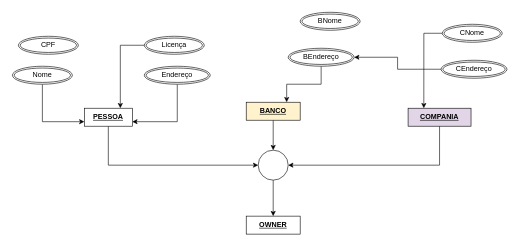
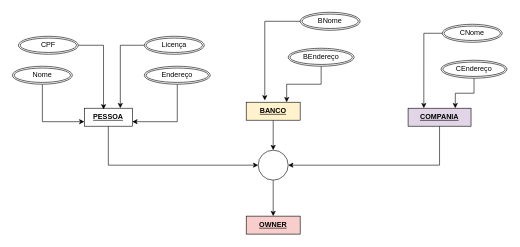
edge "BNome" -> "BANCO": added
edge "CEndereço" -> "BEndereço": now "CEndereço" -> "COMPANIA"
edge "CPF" -> "PESSOA": added
node "OWNER": fillcolor #ffffff -> #f8cecc
